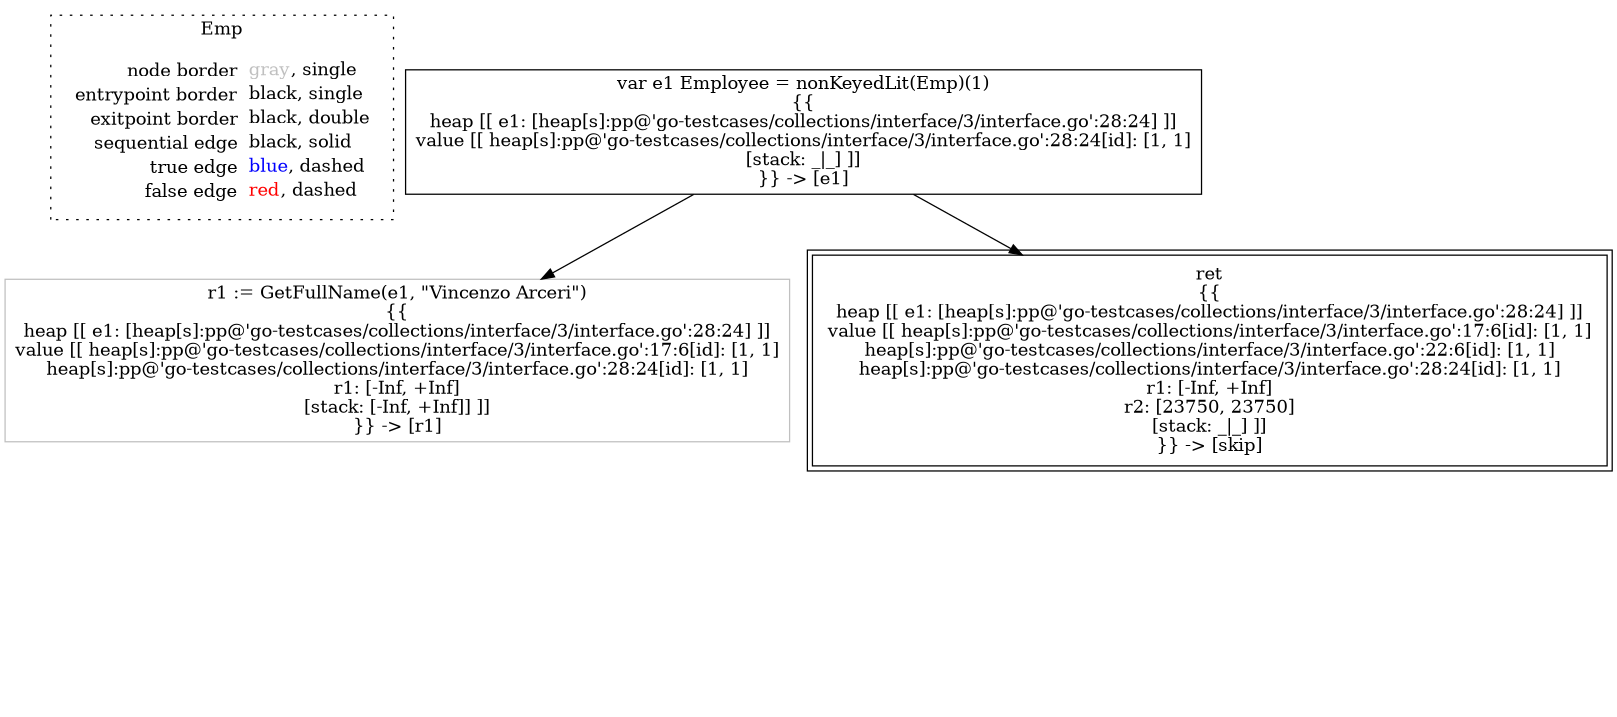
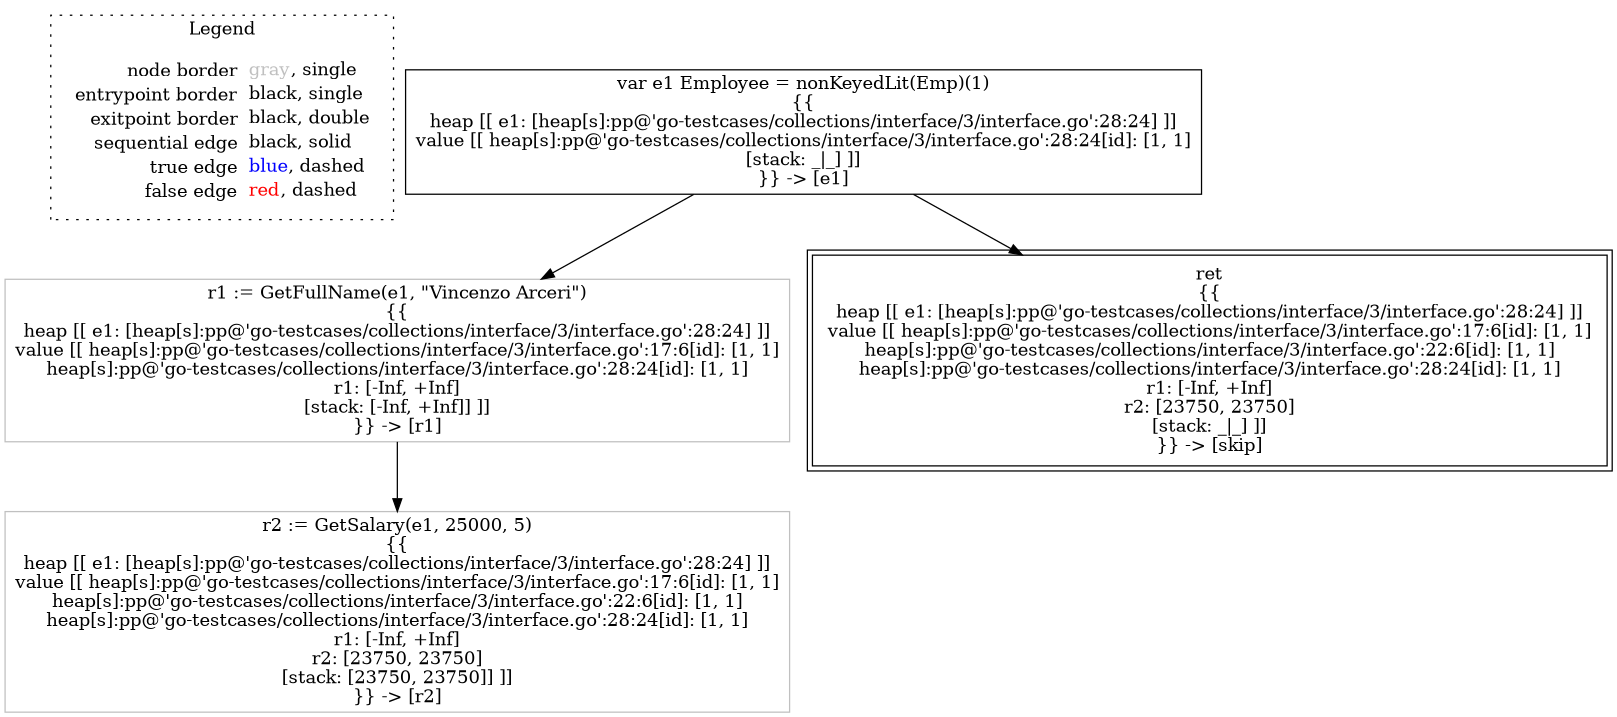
cluster "Emp": label "Emp" -> "Legend"
node "r2 := GetSalary(e1, 25000, 5)": added
